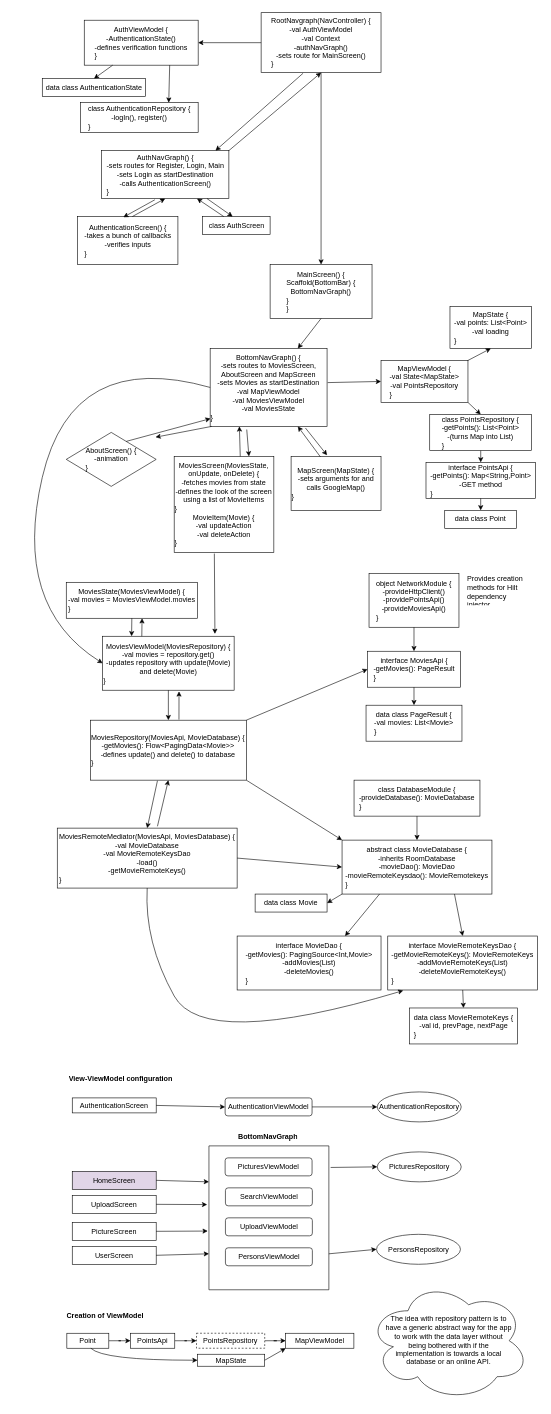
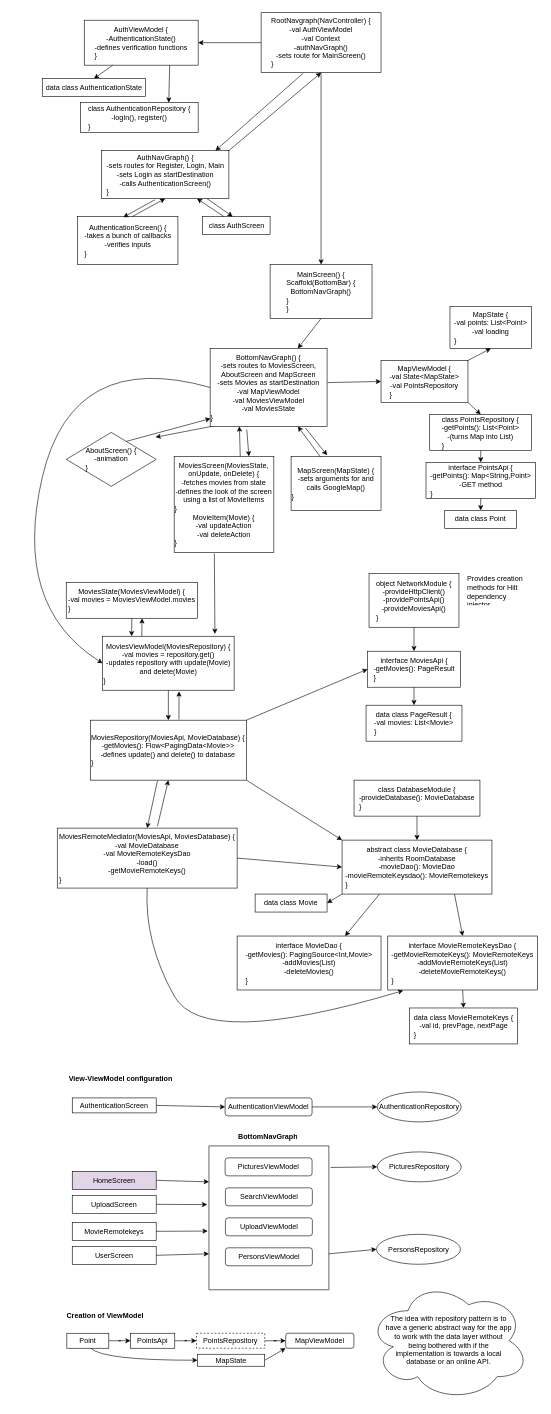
node "PictureScreen": label "PictureScreen" -> "MovieRemotekeys"
node "MapViewModel": shape rectangle -> rounded rectangle
